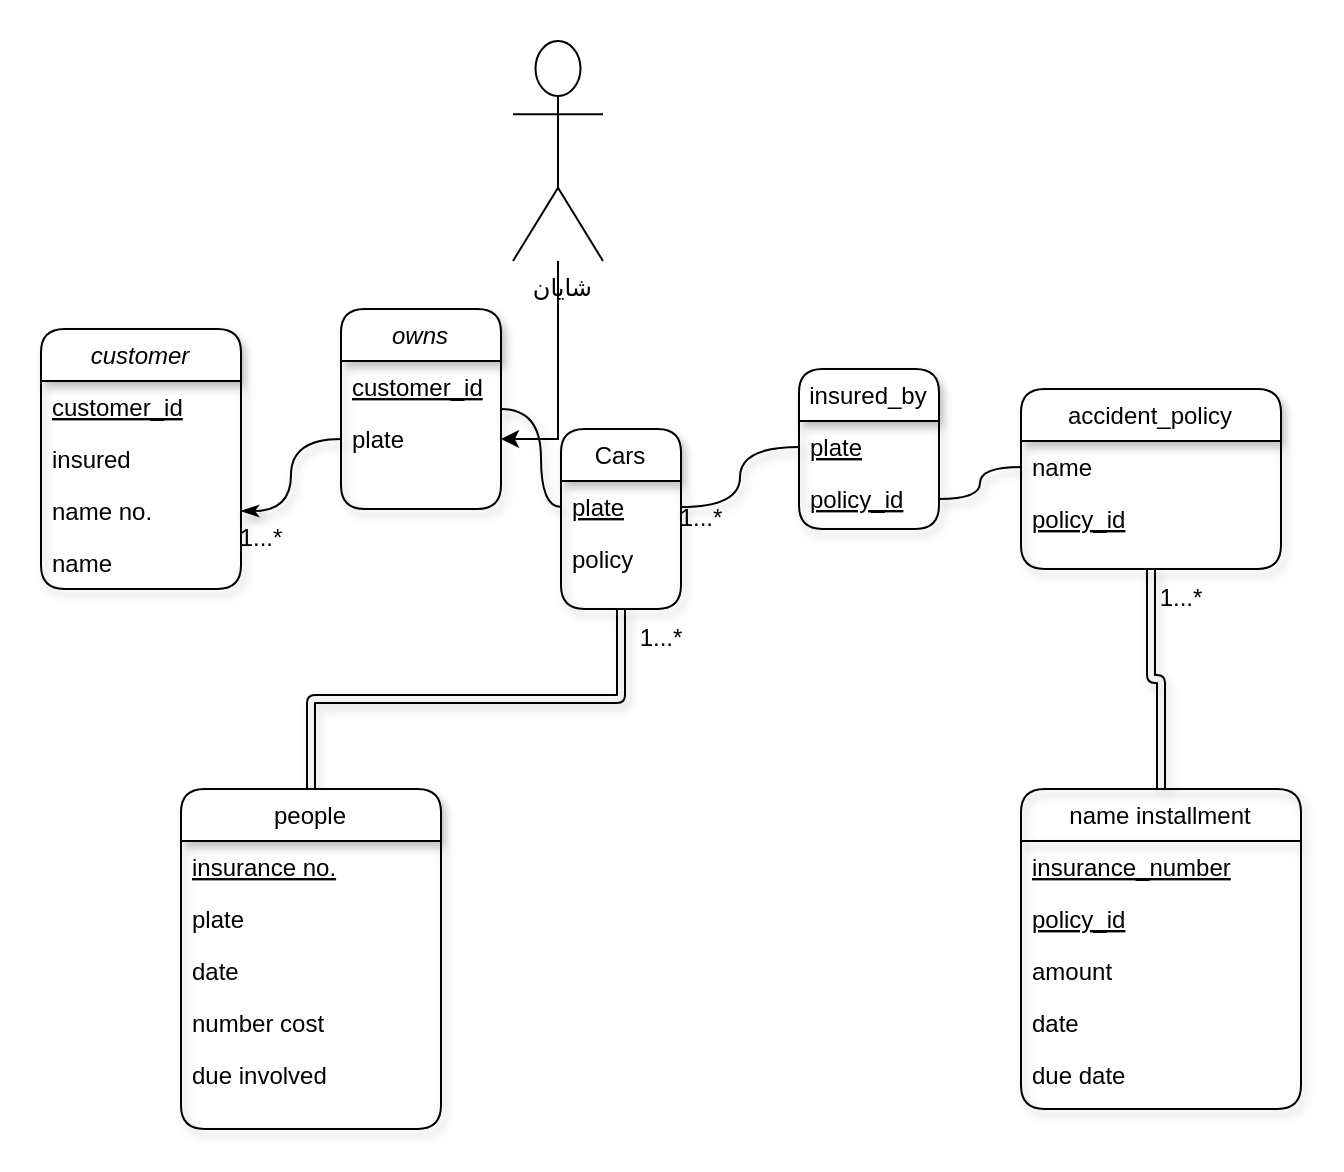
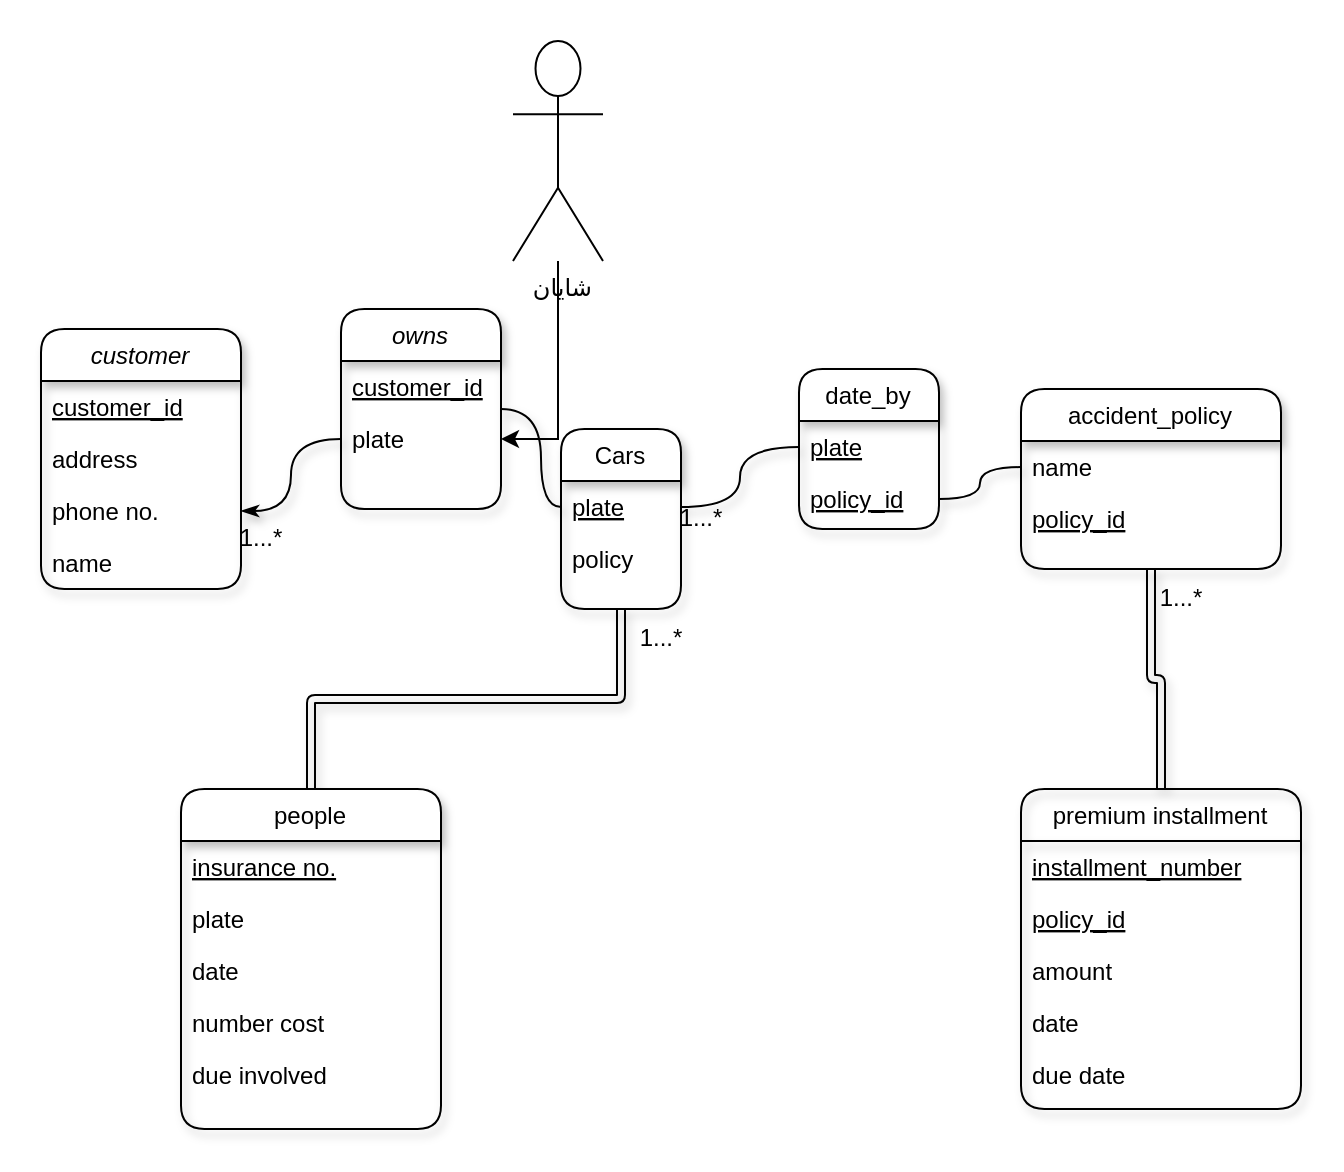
node "insured_by": label "insured_by" -> "date_by"
node "insured": label "insured" -> "address"
node "name no.": label "name no." -> "phone no."
node "name installment": label "name installment" -> "premium installment"
node "insurance_number": label "insurance_number" -> "installment_number"
